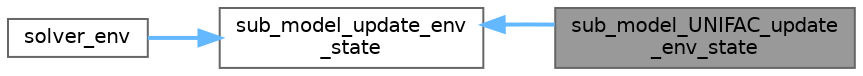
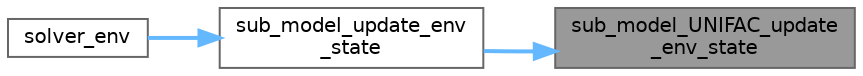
edge "sub_model_UNIFAC_update _env_state" -> "sub_model_update_env _state": reversed
